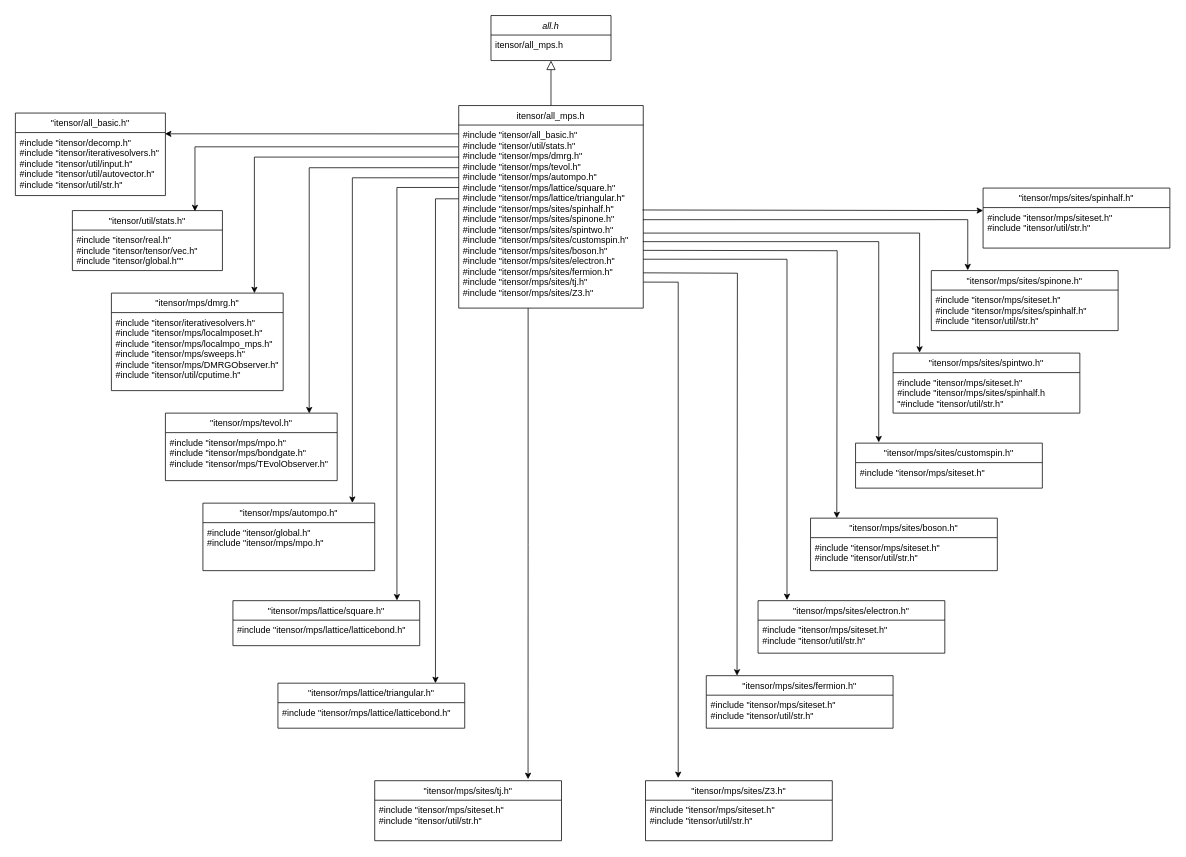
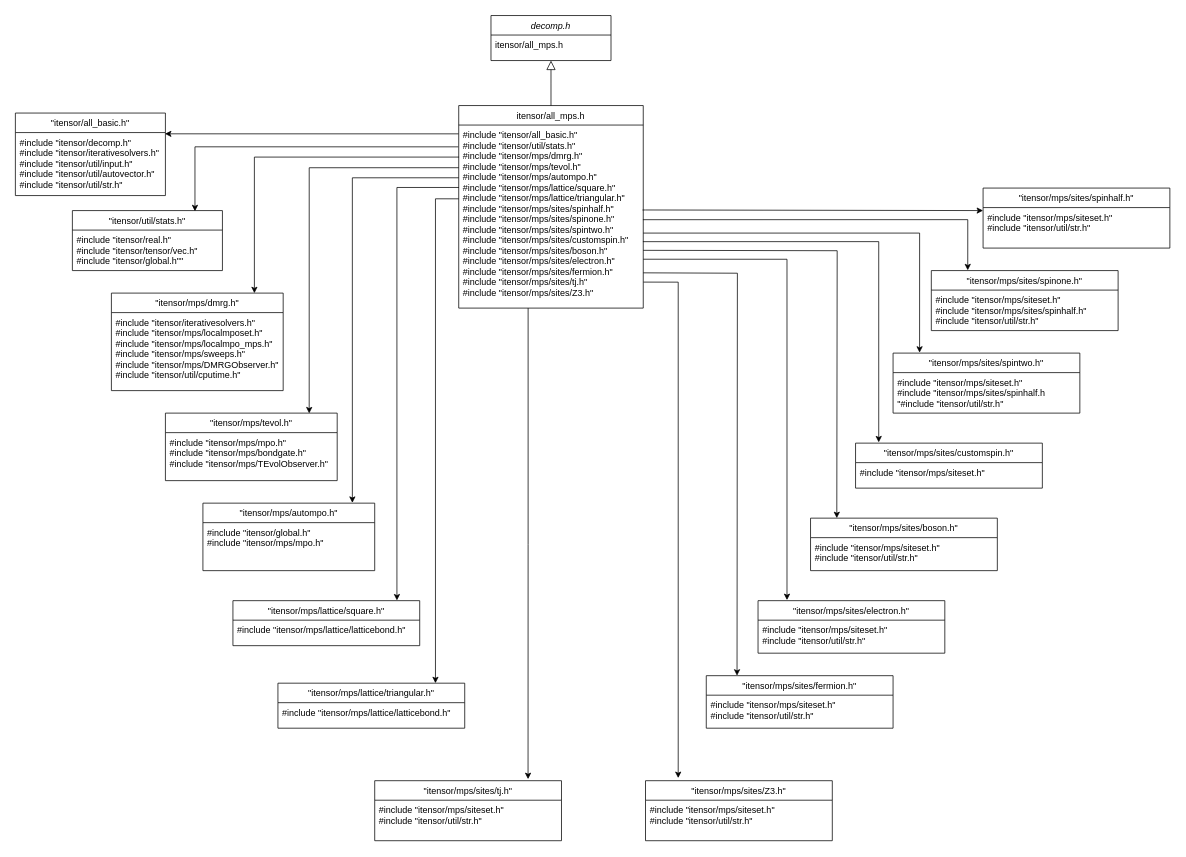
node "all.h": label "all.h" -> "decomp.h"
